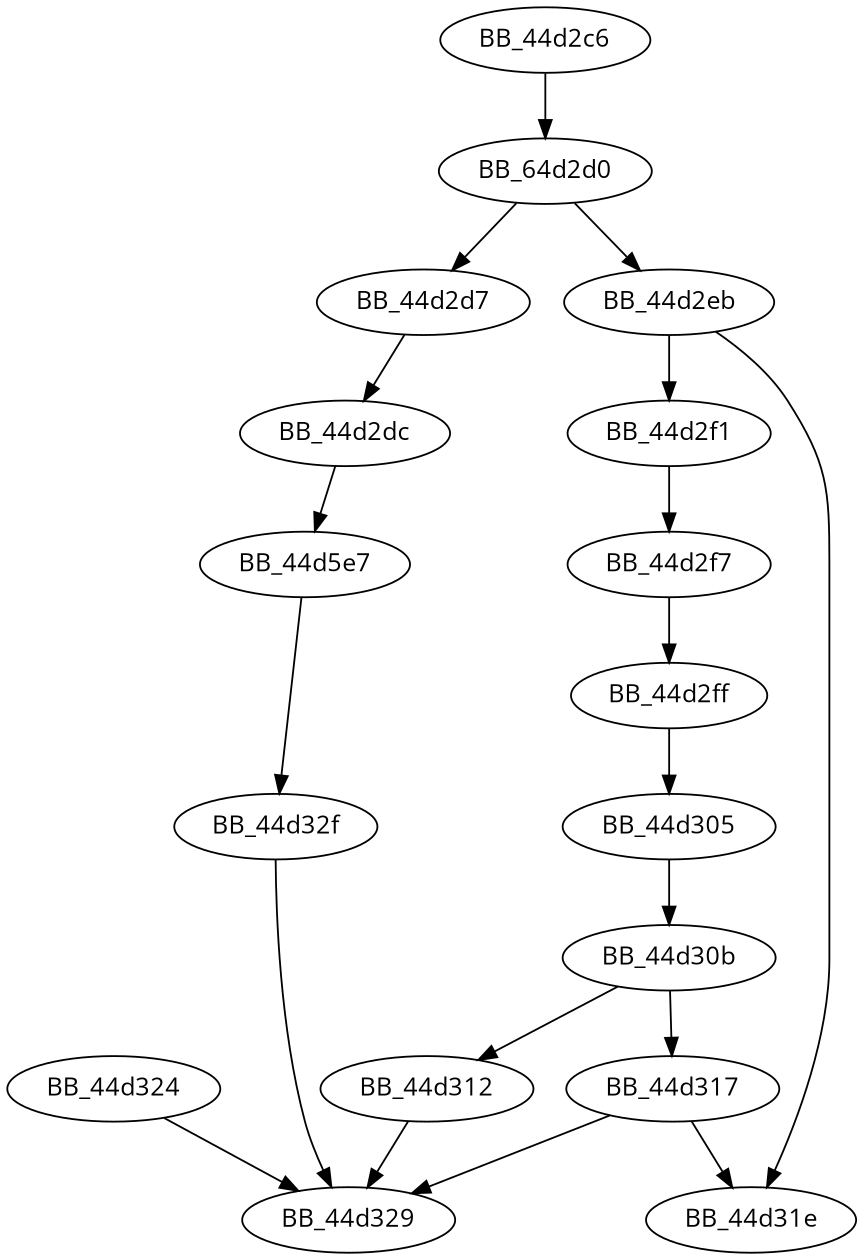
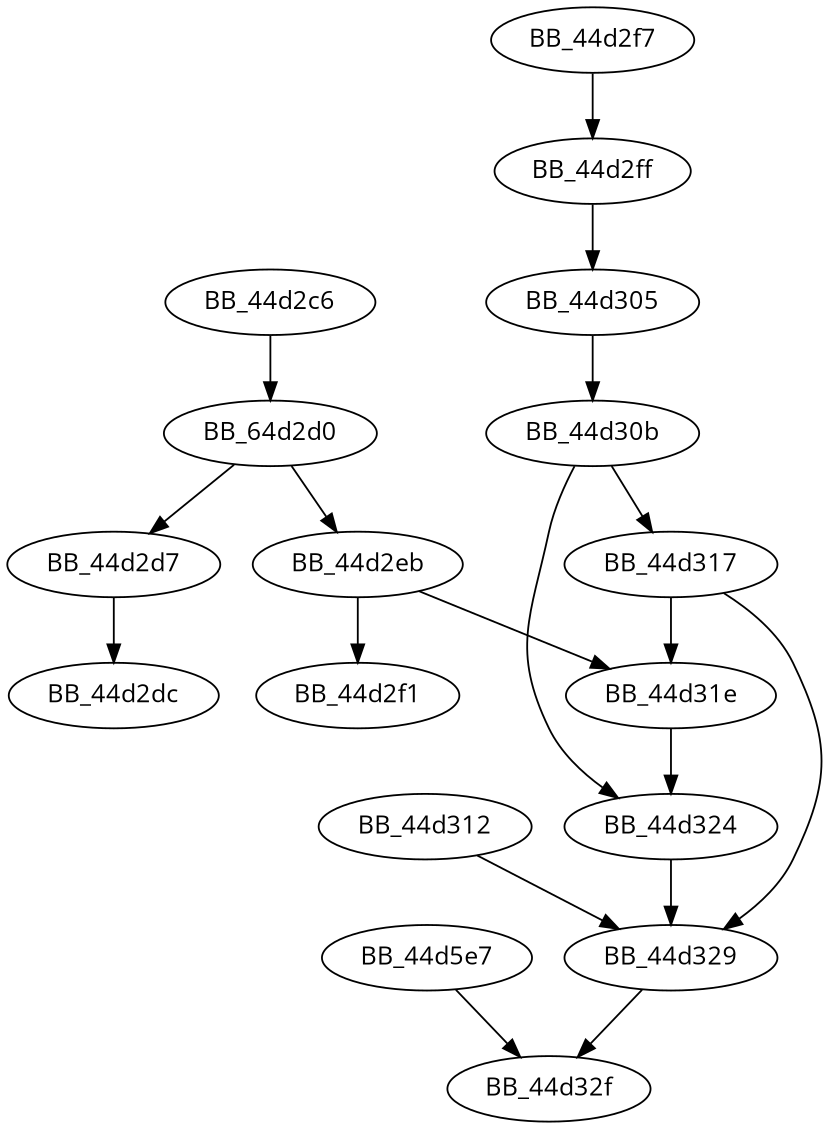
edge "BB_44d2dc" -> "BB_44d5e7": removed
edge "BB_44d2f1" -> "BB_44d2f7": removed
edge "BB_44d31e" -> "BB_44d324": added
edge "BB_44d32f" -> "BB_44d329": reversed
edge "BB_44d30b" -> "BB_44d312": now "BB_44d30b" -> "BB_44d324"
